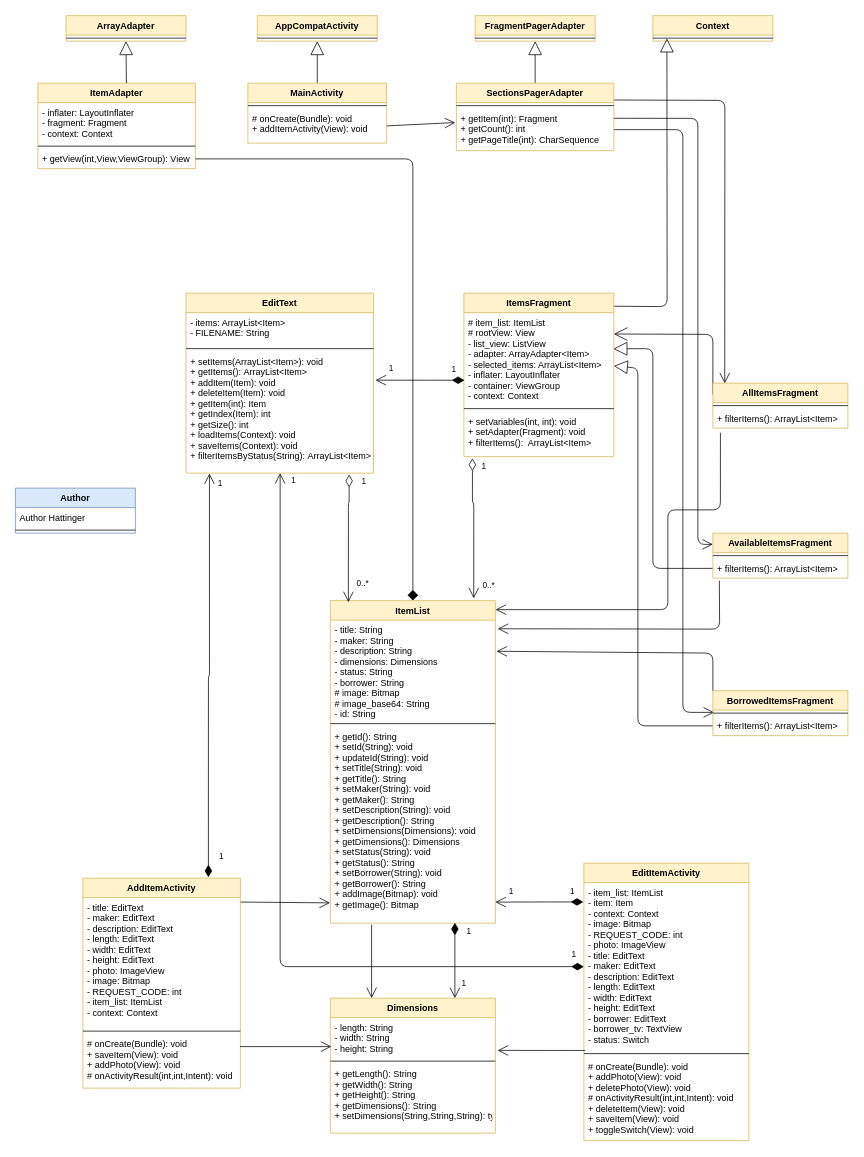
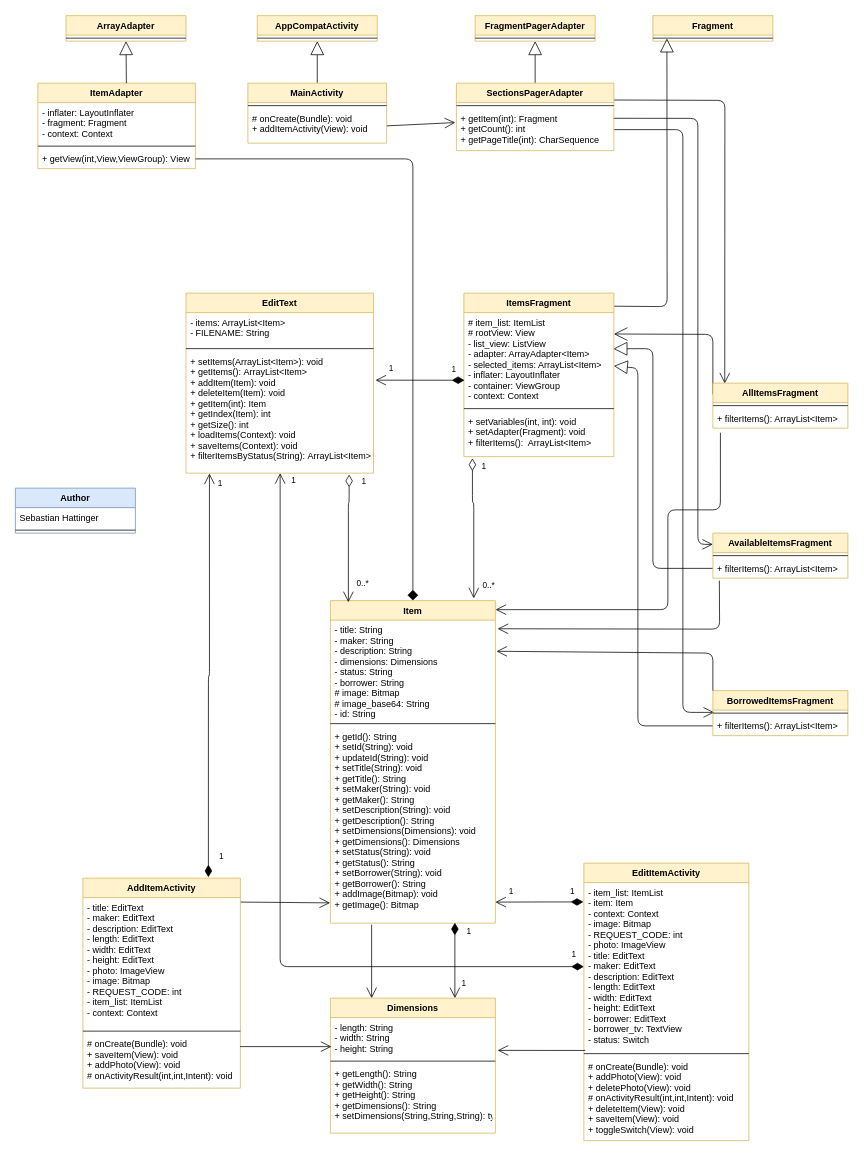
node "Context": label "Context" -> "Fragment"
node "Author Hattinger": label "Author Hattinger" -> "Sebastian Hattinger"
node "ItemList": label "ItemList" -> "Item"
